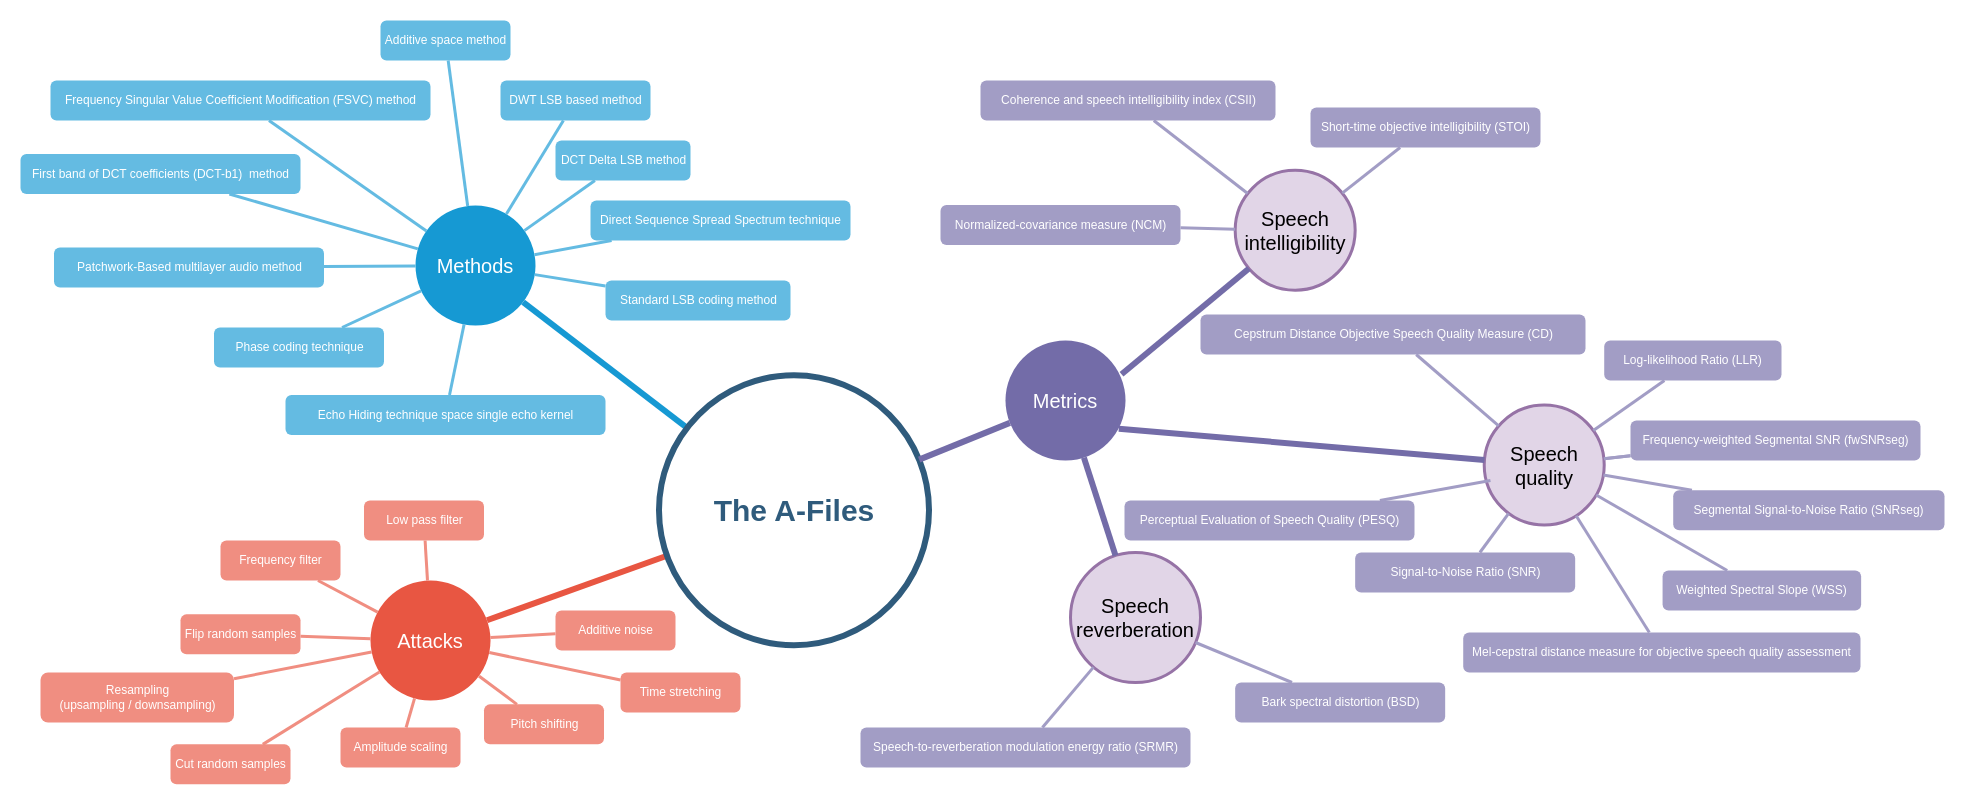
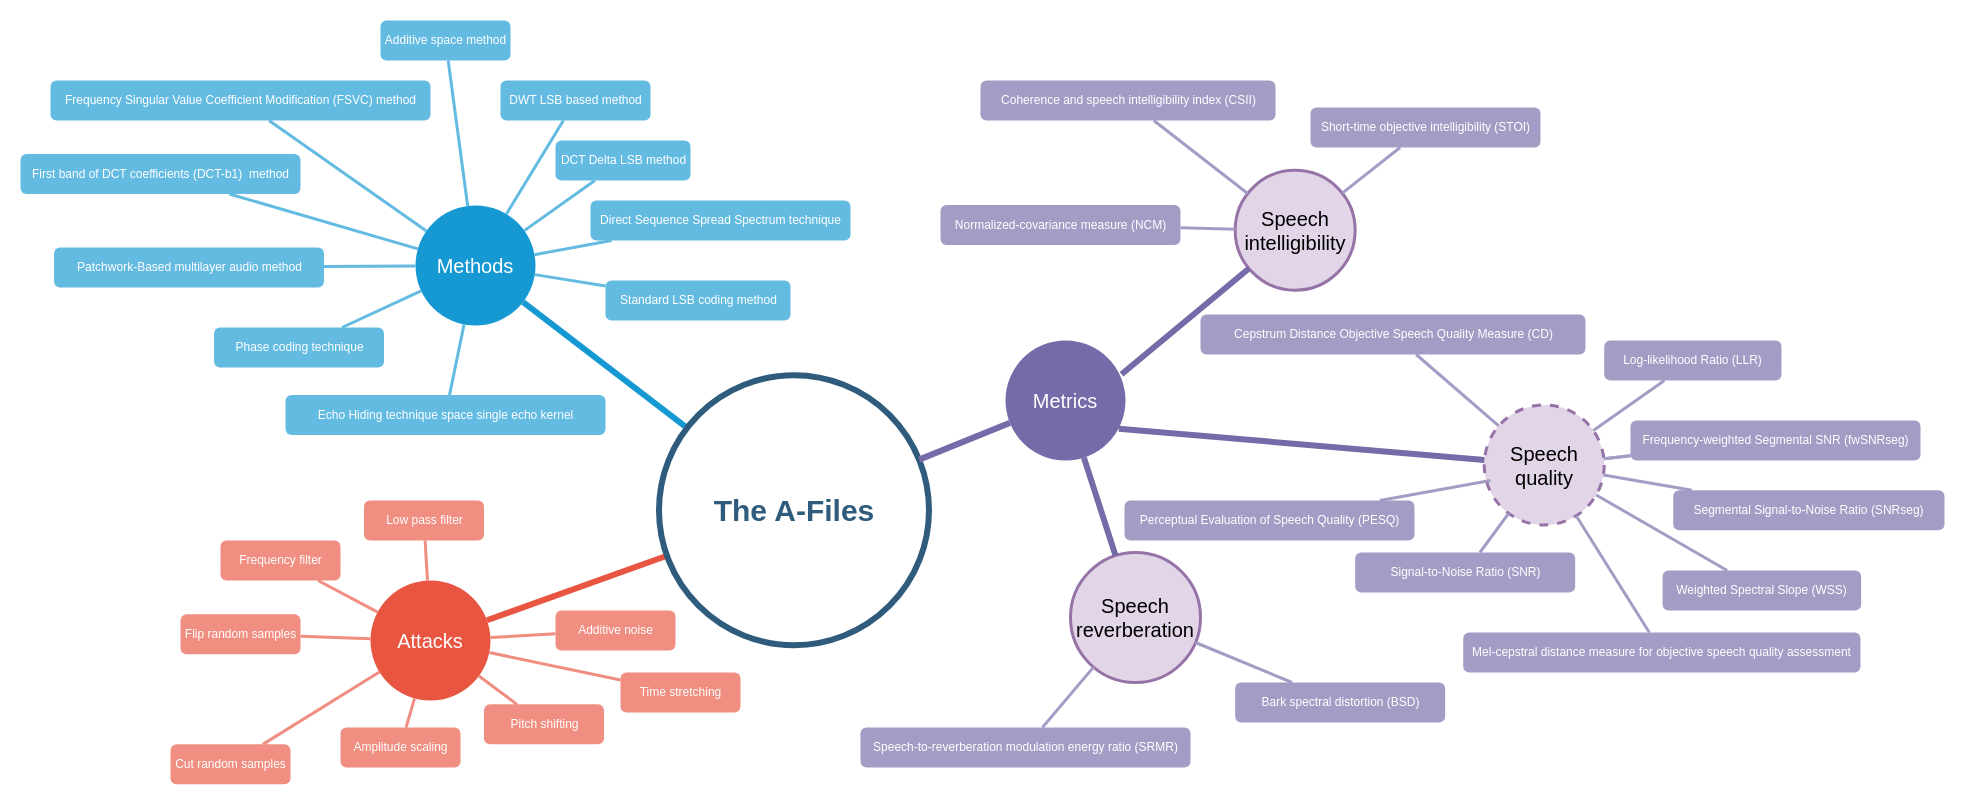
node "Speech quality": style solid -> dashed
edge "Attacks" -- "Resampling (upsampling / downsampling)": removed
node "Resampling (upsampling / downsampling)": removed
